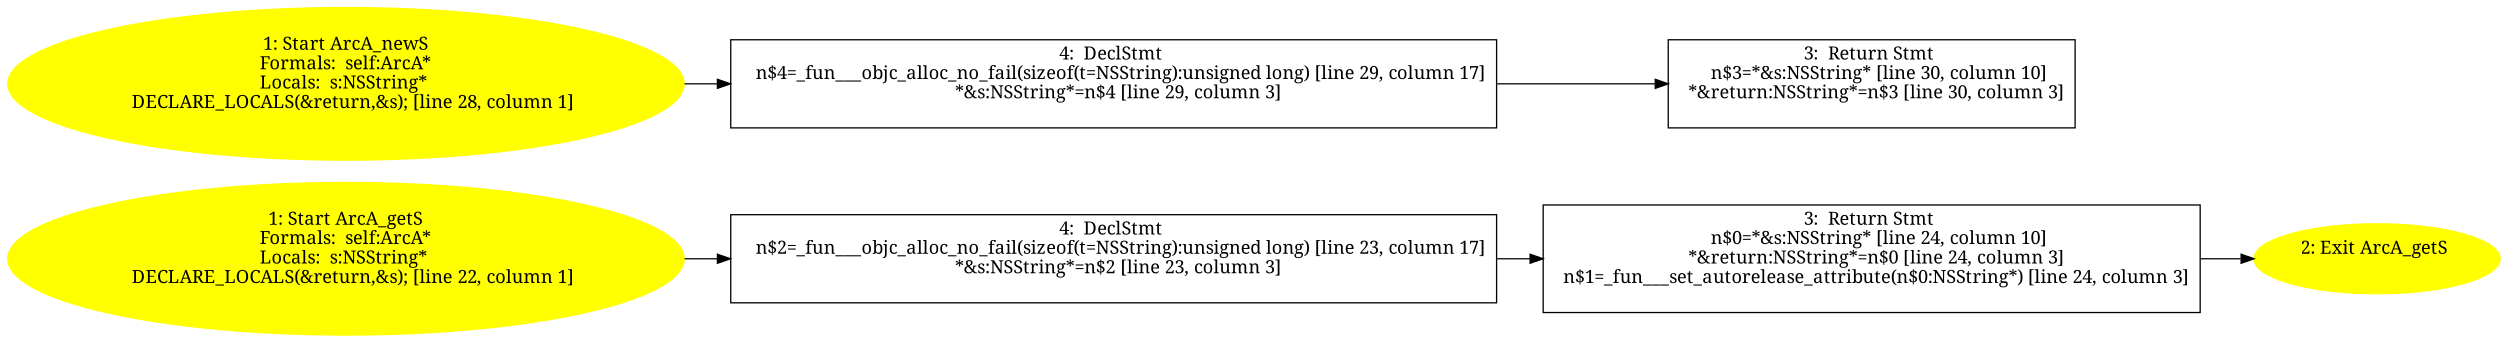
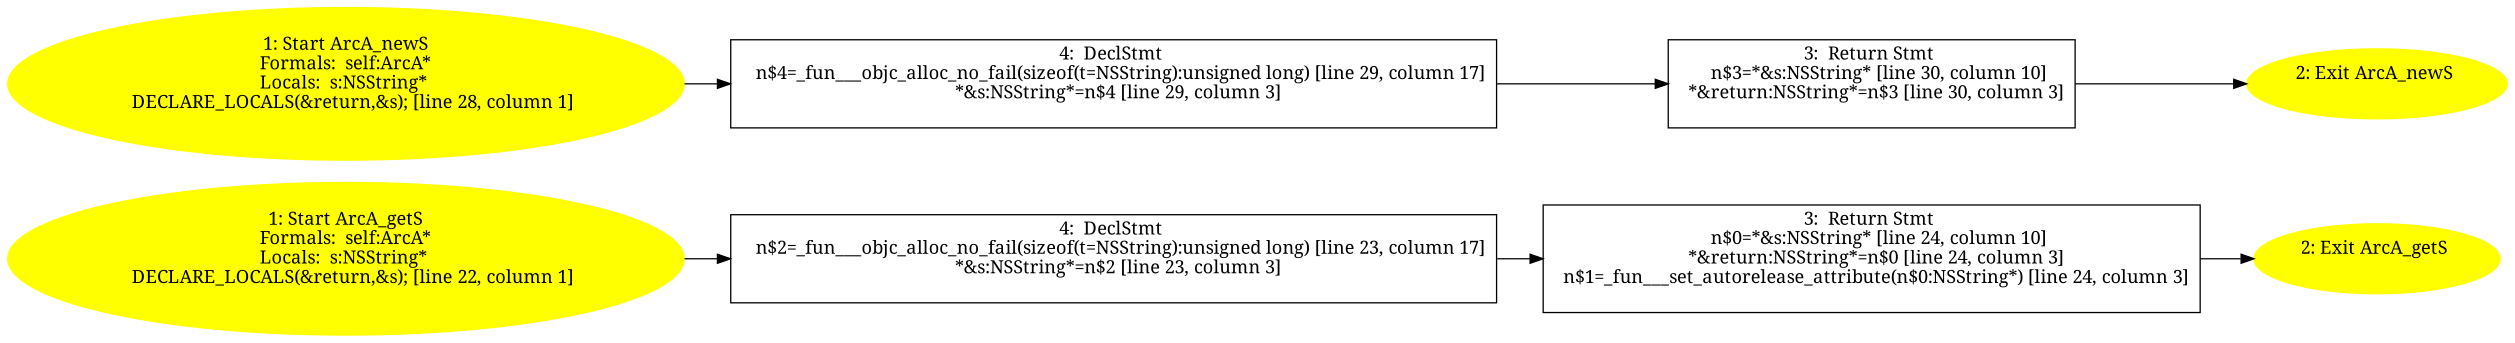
node "2: Exit ArcA_newS": added
